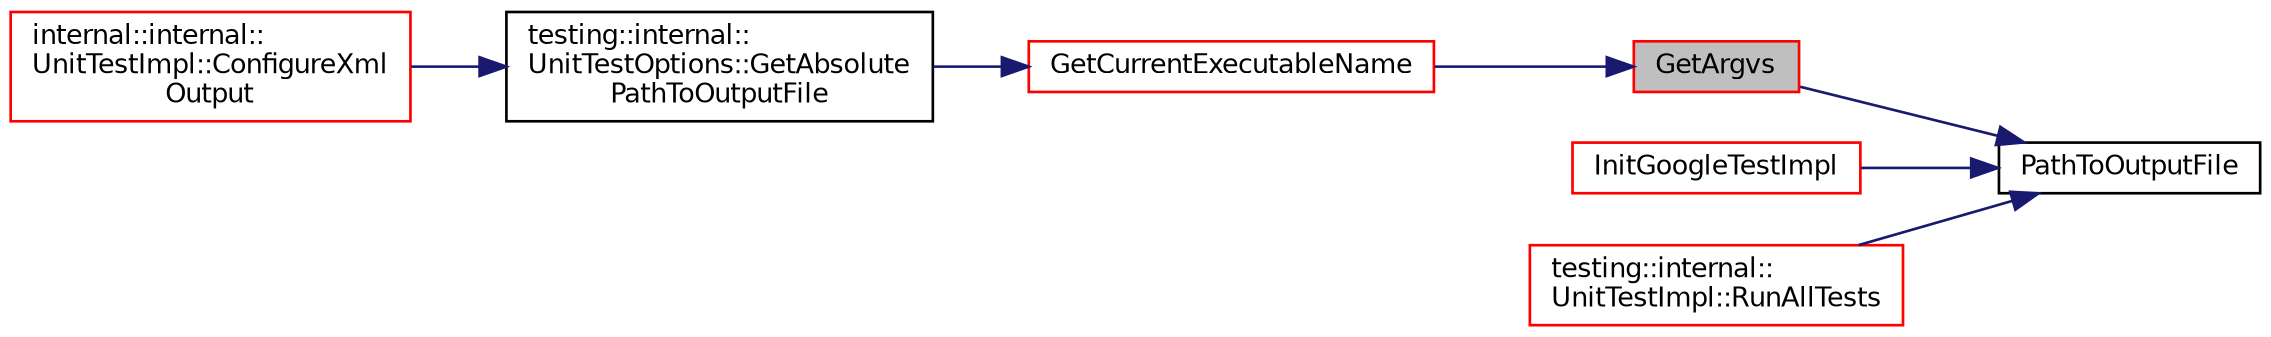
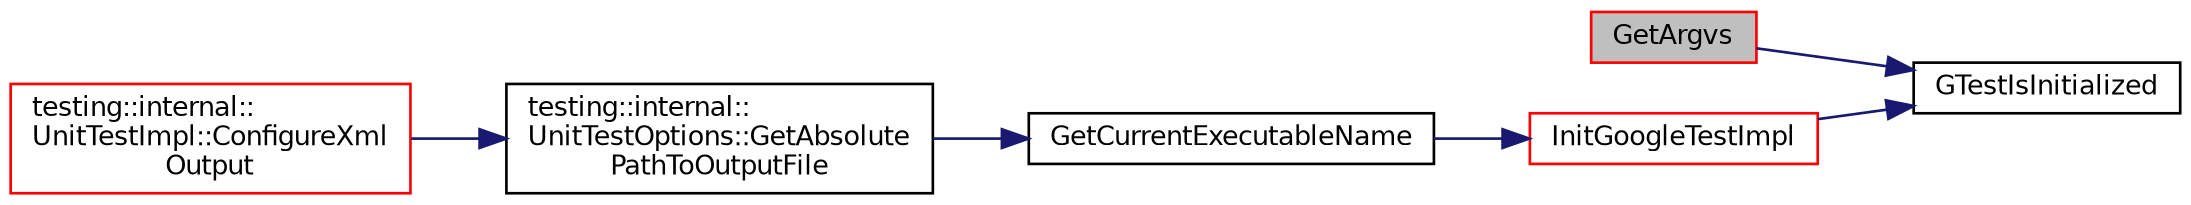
node "internal::internal:: UnitTestImpl::ConfigureXml Output": label "internal::internal:: UnitTestImpl::ConfigureXml Output" -> "testing::internal:: UnitTestImpl::ConfigureXml Output"
node "GetCurrentExecutableName": color red -> black
edge "GetCurrentExecutableName" -> "GetArgvs": now "GetCurrentExecutableName" -> "InitGoogleTestImpl"
node "PathToOutputFile": label "PathToOutputFile" -> "GTestIsInitialized"
node "testing::internal:: UnitTestImpl::RunAllTests": removed
